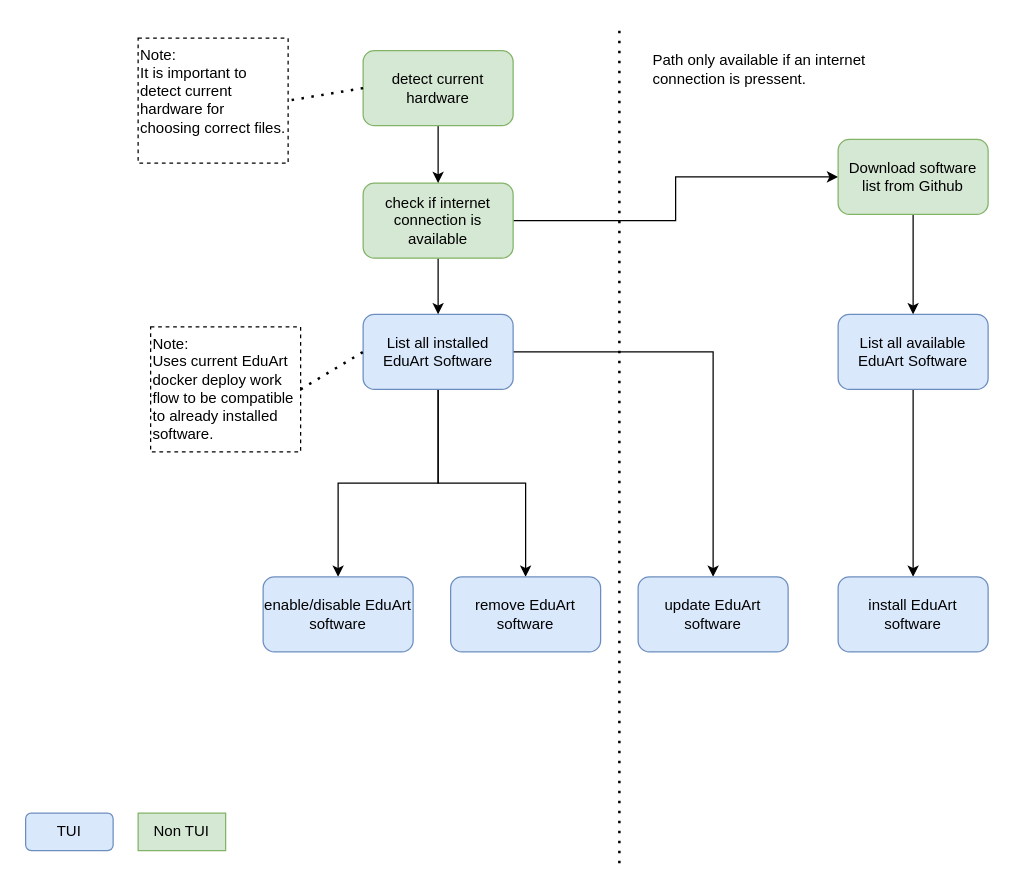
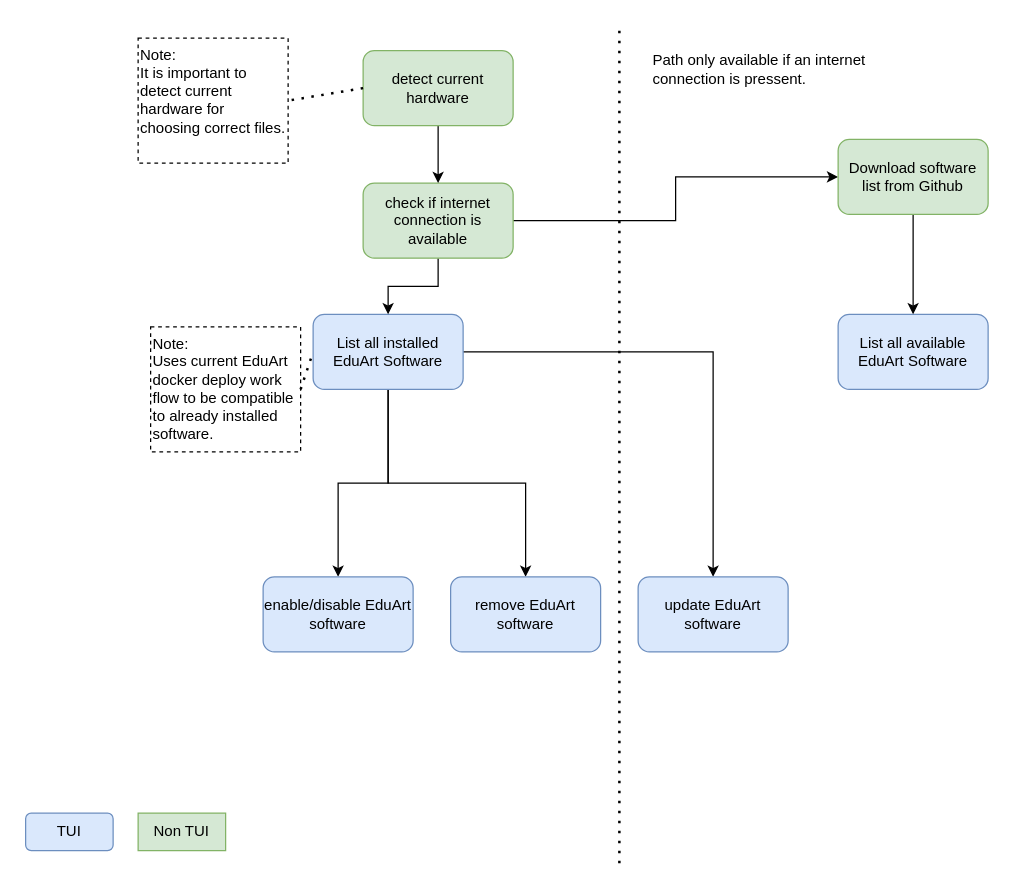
node "List all installed EduArt Software": moved (438, 352) -> (388, 352)
edge "List all available EduArt Software" -> "install EduArt software": removed
node "install EduArt software": removed
